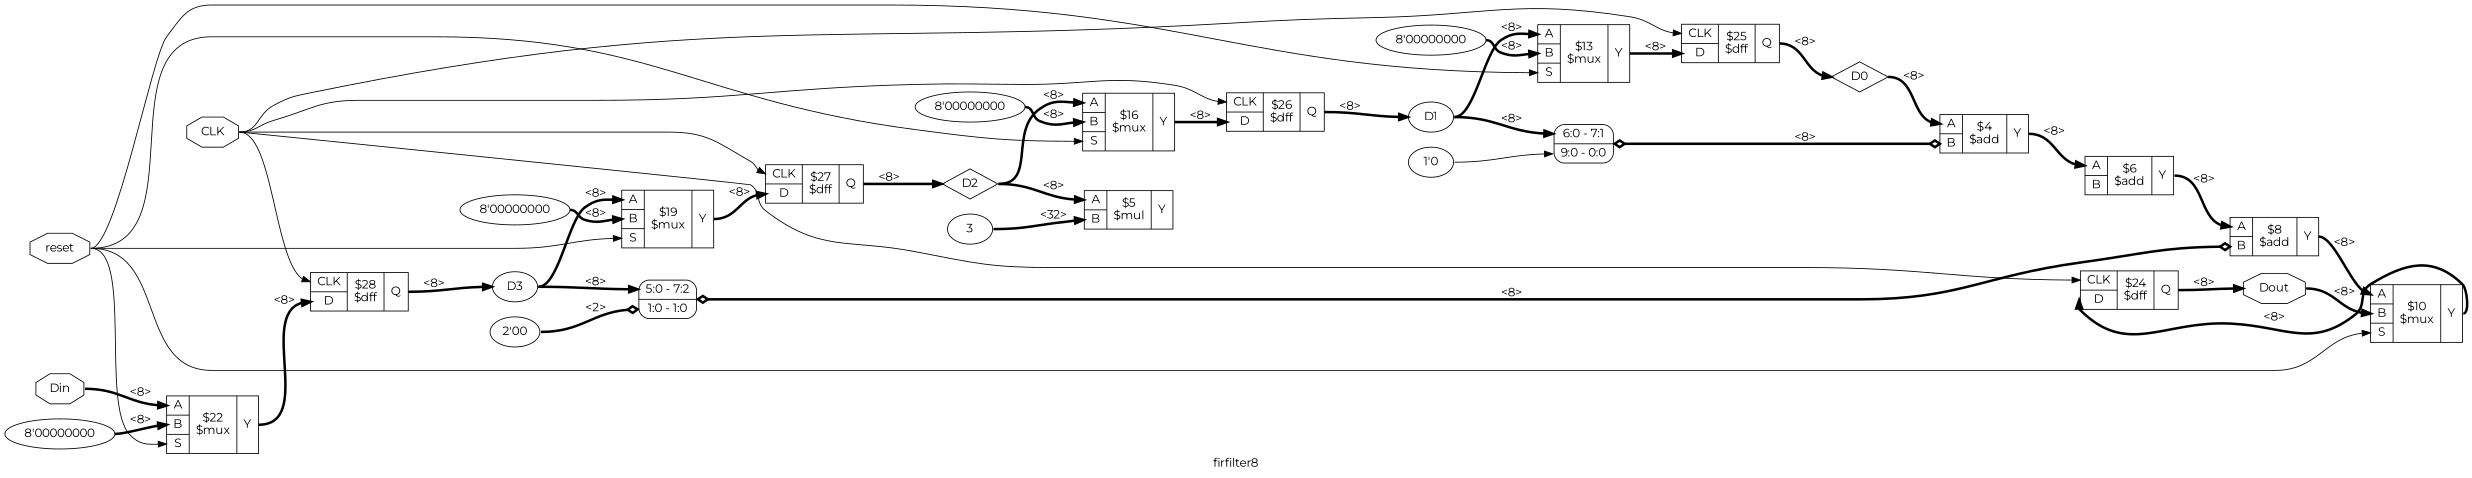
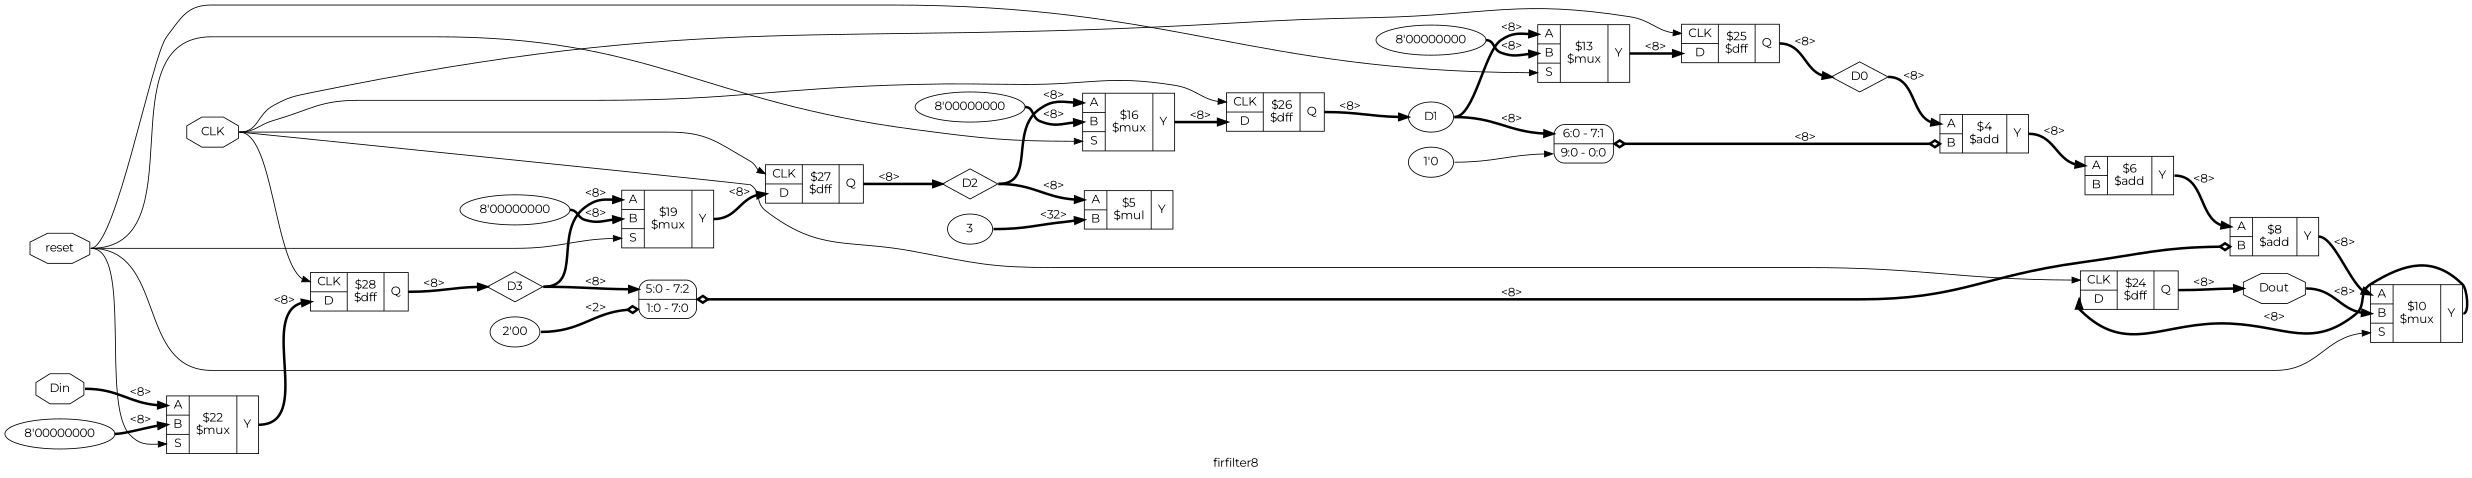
node "D3": shape ellipse -> diamond
node "5:0 - 7:2": text "1:0 - 1:0" -> "1:0 - 7:0"
